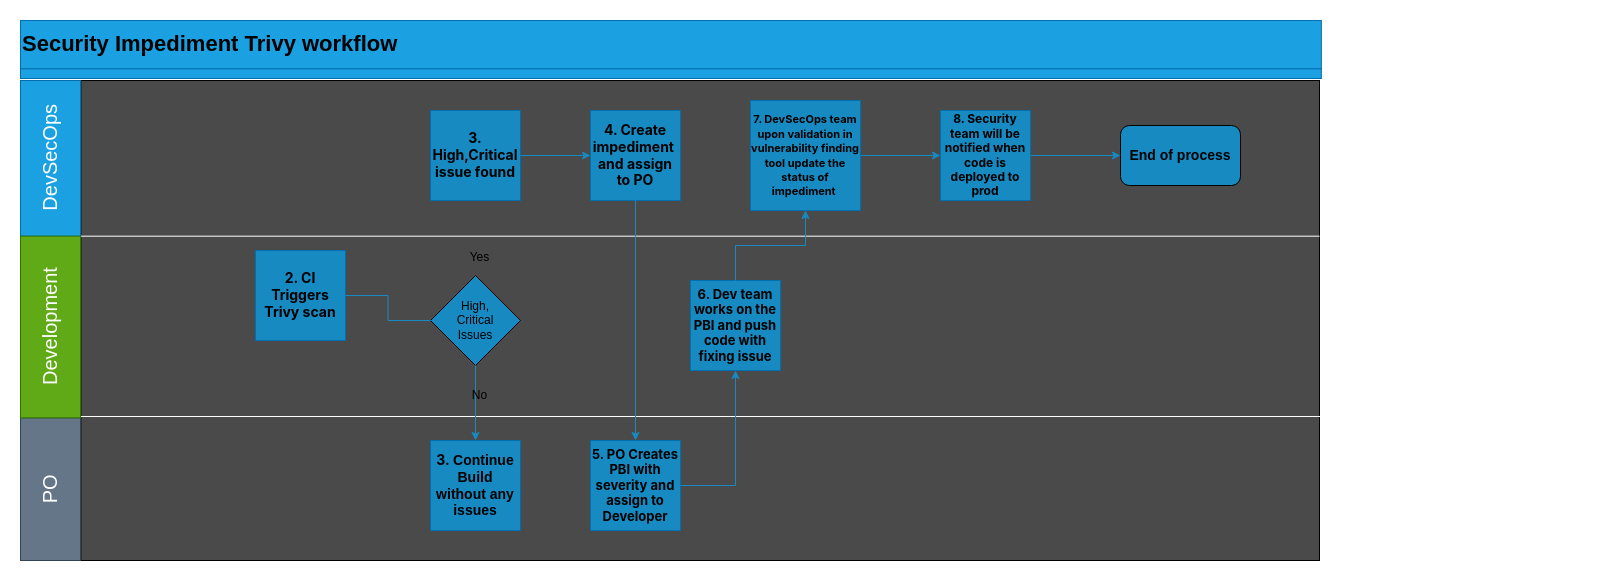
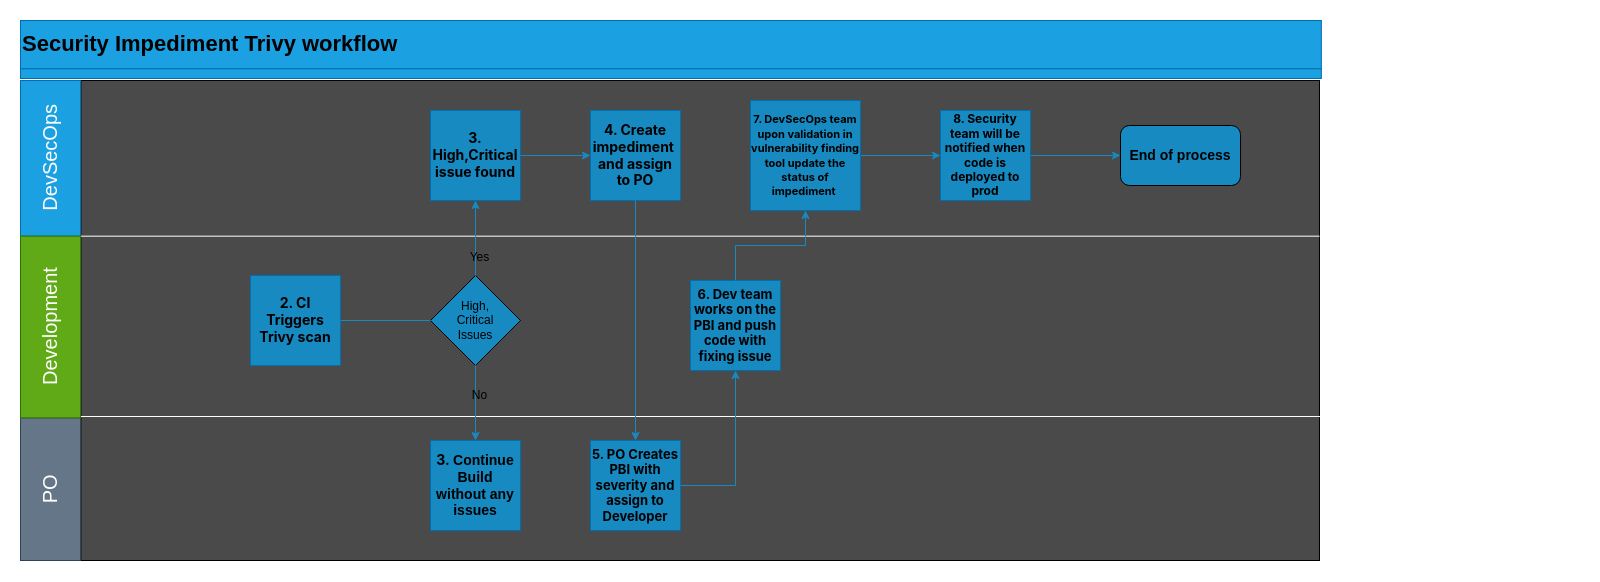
edge "High, Critical Issues" -> "3. High,Critical issue found": added
node "2. CI Triggers Trivy scan": moved (301, 296) -> (296, 321)
